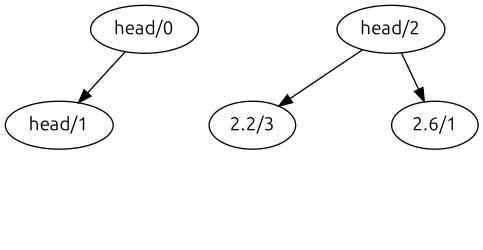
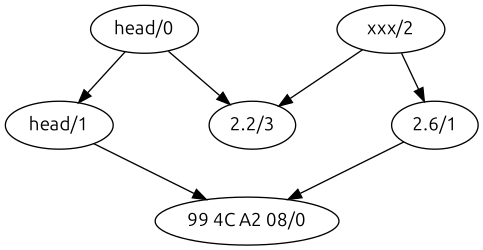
node "head/2": label "head/2" -> "xxx/2"
edge "head/0" -> "2.2/3": added
node "99 4C A2 08/0": added
